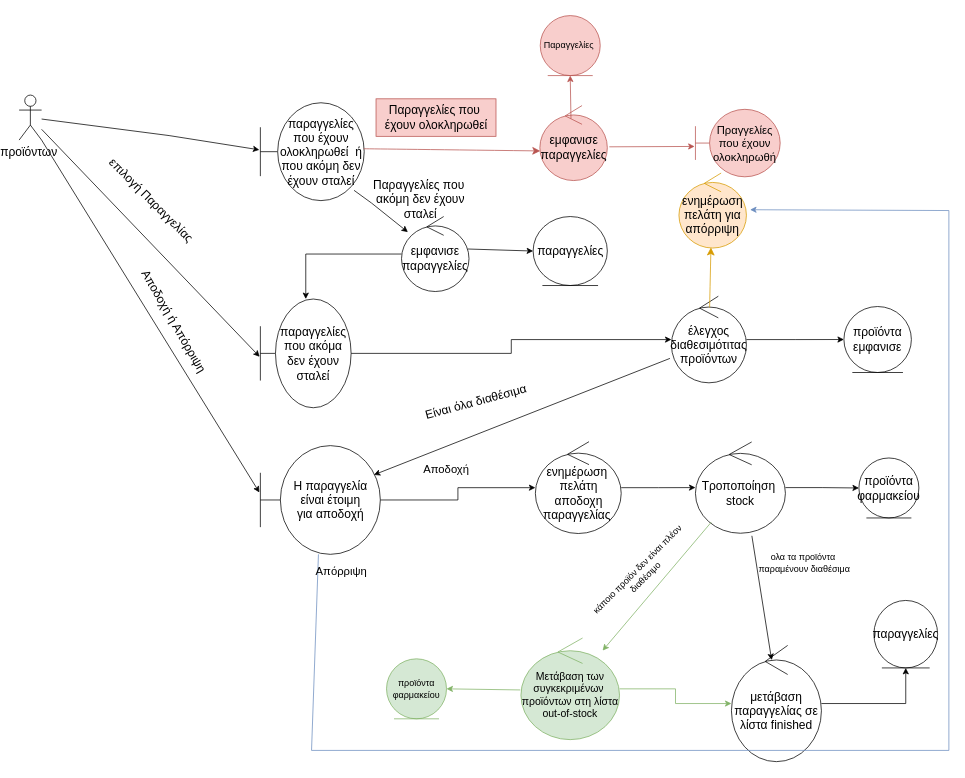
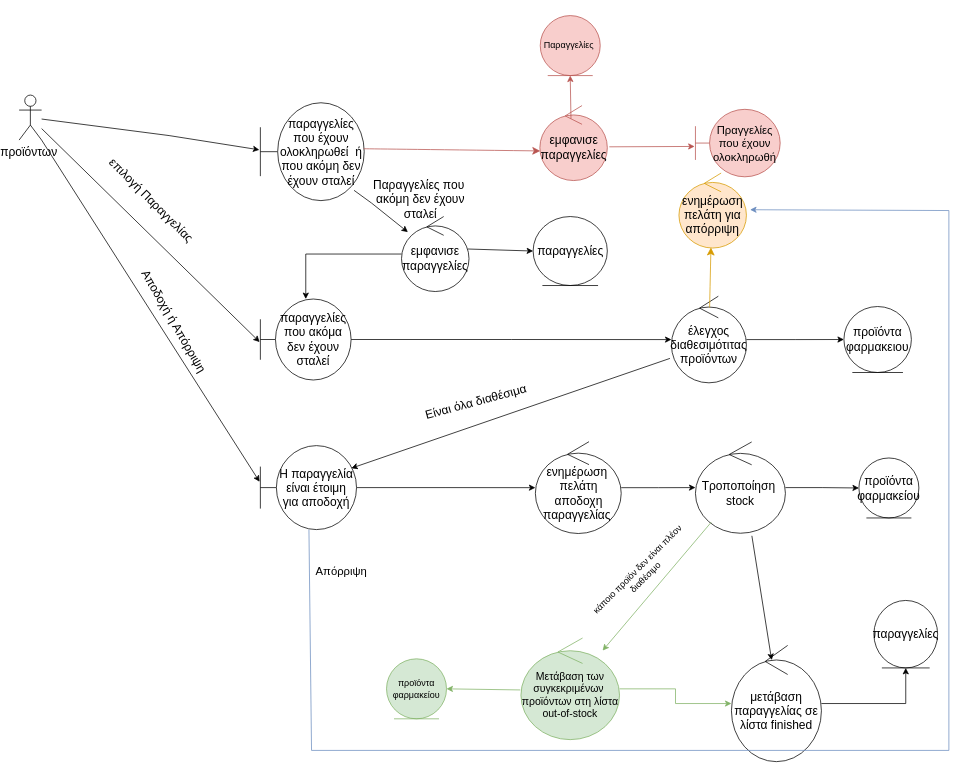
node "Παραγγελίες που έχουν ολοκληρωθεί": removed
node "προϊόντα εμφανισε": label "προϊόντα εμφανισε" -> "προϊόντα φαρμακειου"
node "παραγγελίες που ακόμα δεν έχουν σταλεί": size 91x109 -> 91x81
node "Αποδοχή": removed
node "H παραγγελία είναι έτοιμη για αποδοχή": size 120x109 -> 96x84
node "ολα τα προϊόντα παραμένουν διαθέσιμα": removed
